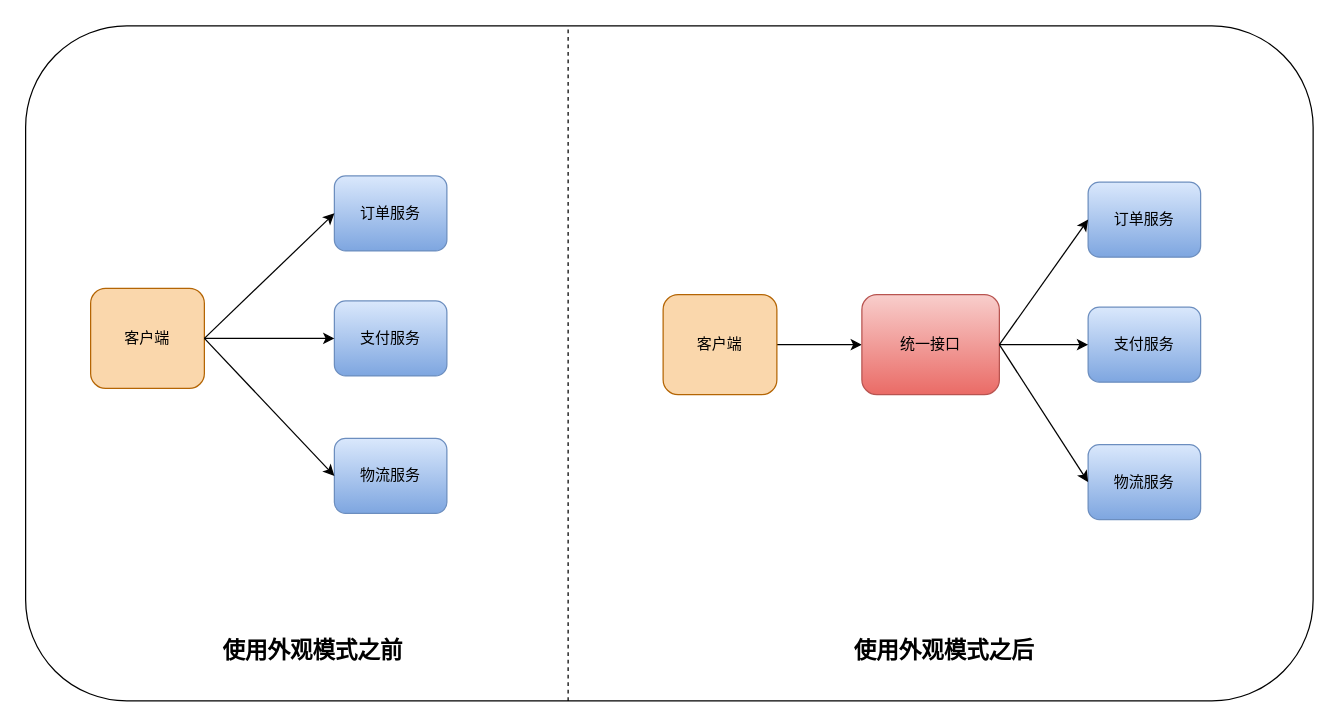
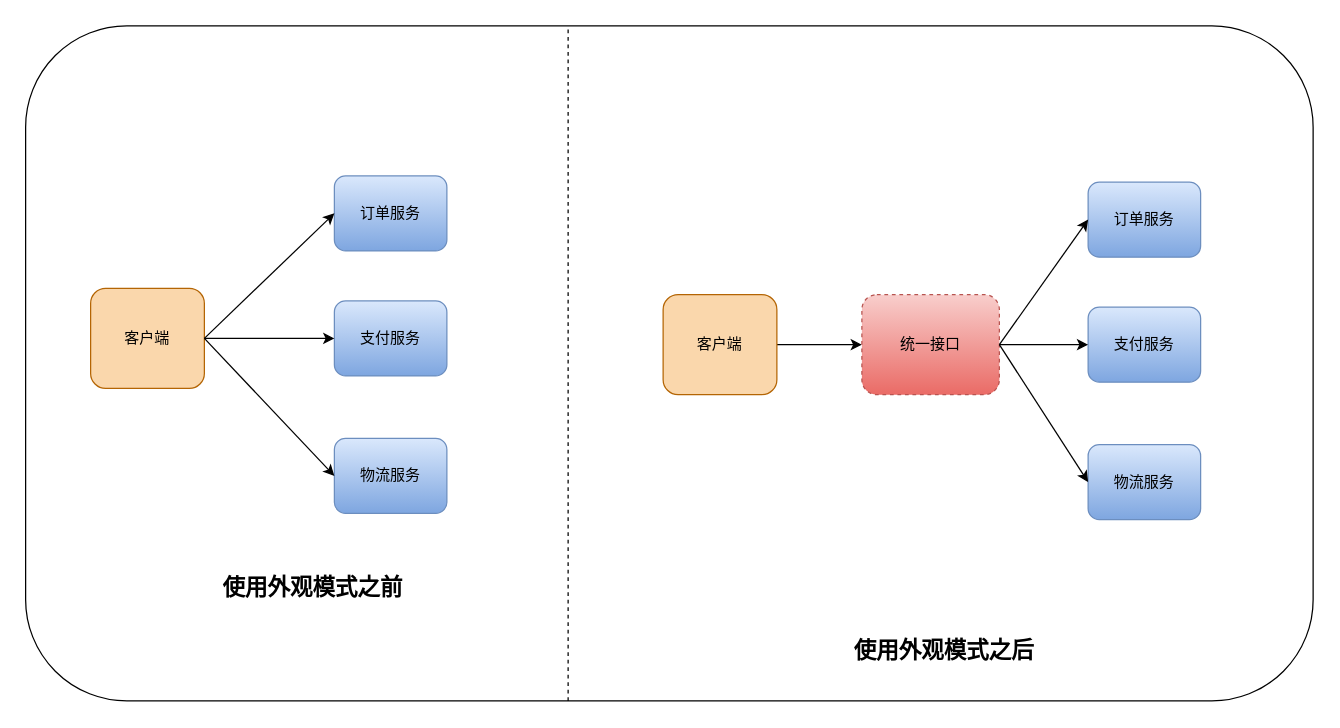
node "统一接口": style solid -> dashed
node "使用外观模式之前": moved (313, 651) -> (313, 588)
